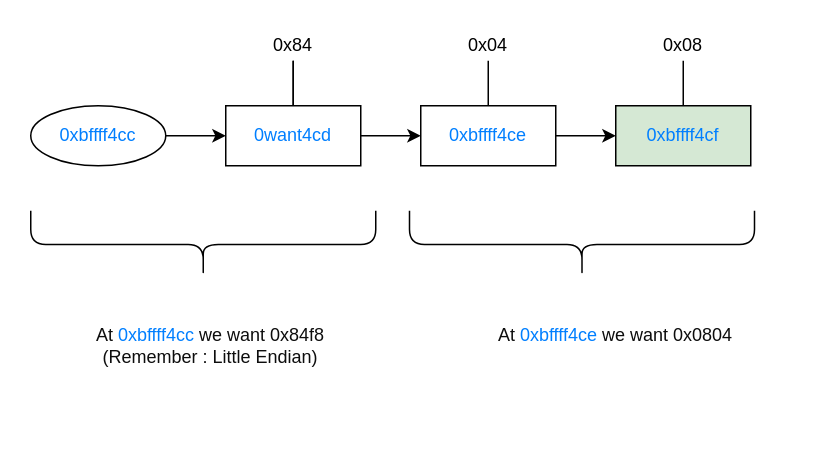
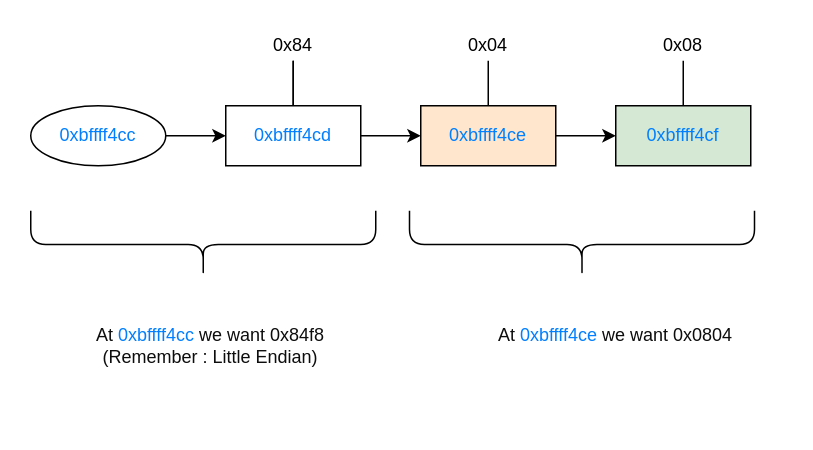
node "0want4cd": label "0want4cd" -> "0xbffff4cd"
node "0xbffff4ce": fillcolor #ffffff -> #ffe6cc
